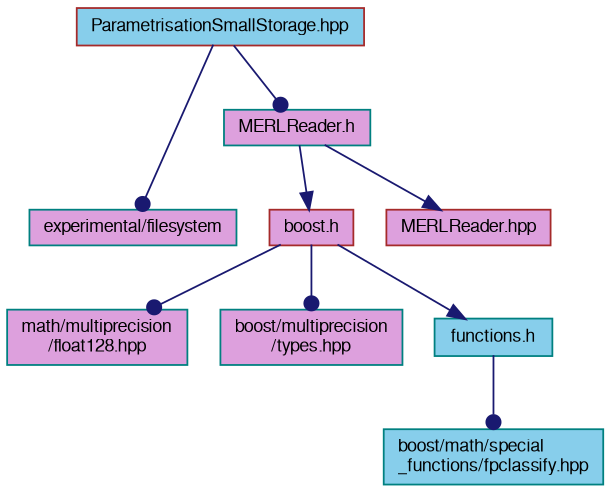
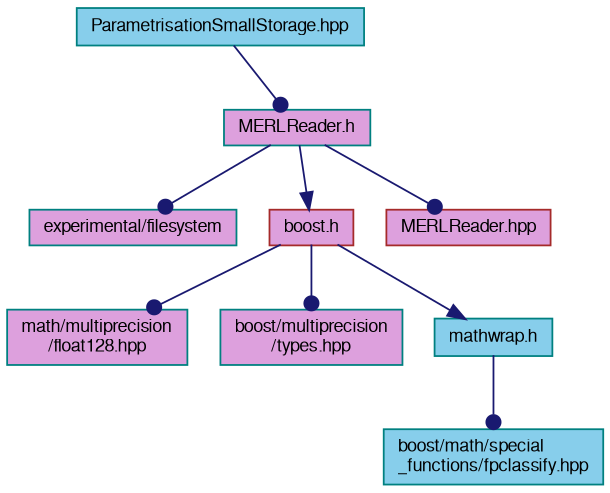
node "ParametrisationSmallStorage.hpp": color brown -> teal
edge "ParametrisationSmallStorage.hpp" -> "experimental/filesystem": now "MERLReader.h" -> "experimental/filesystem"
edge "MERLReader.h" -> "MERLReader.hpp": arrowhead normal -> dot
node "functions.h": label "functions.h" -> "mathwrap.h"
